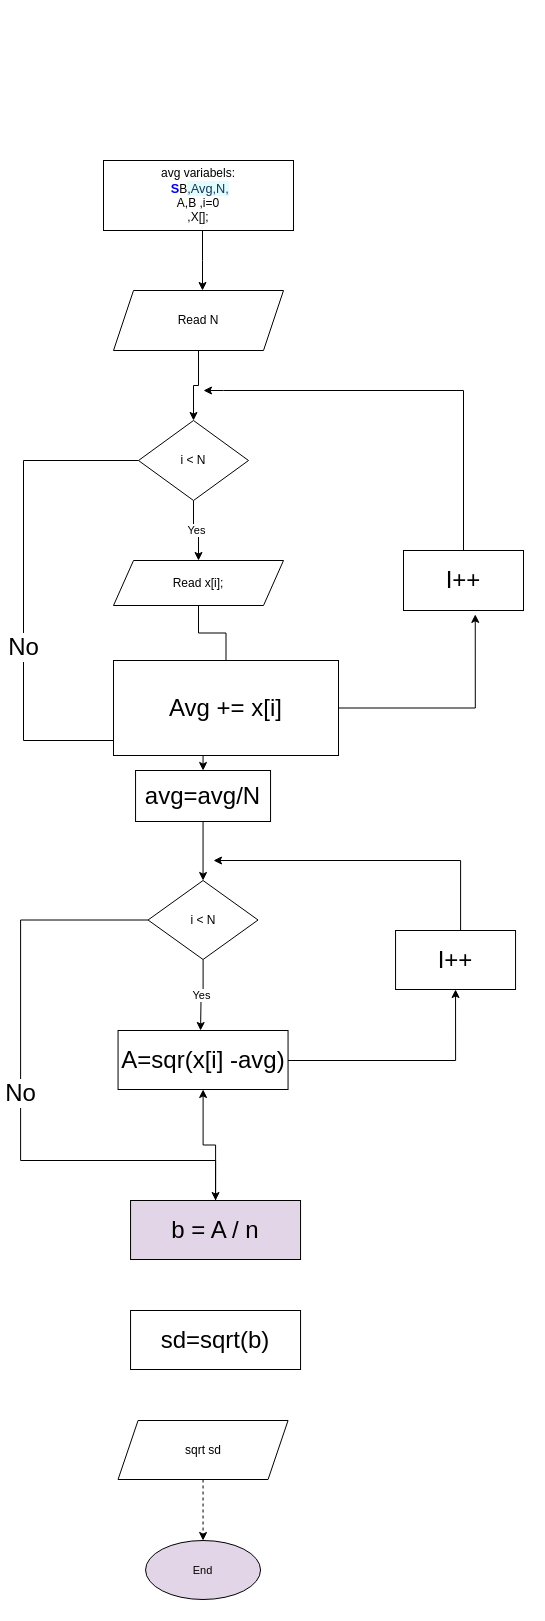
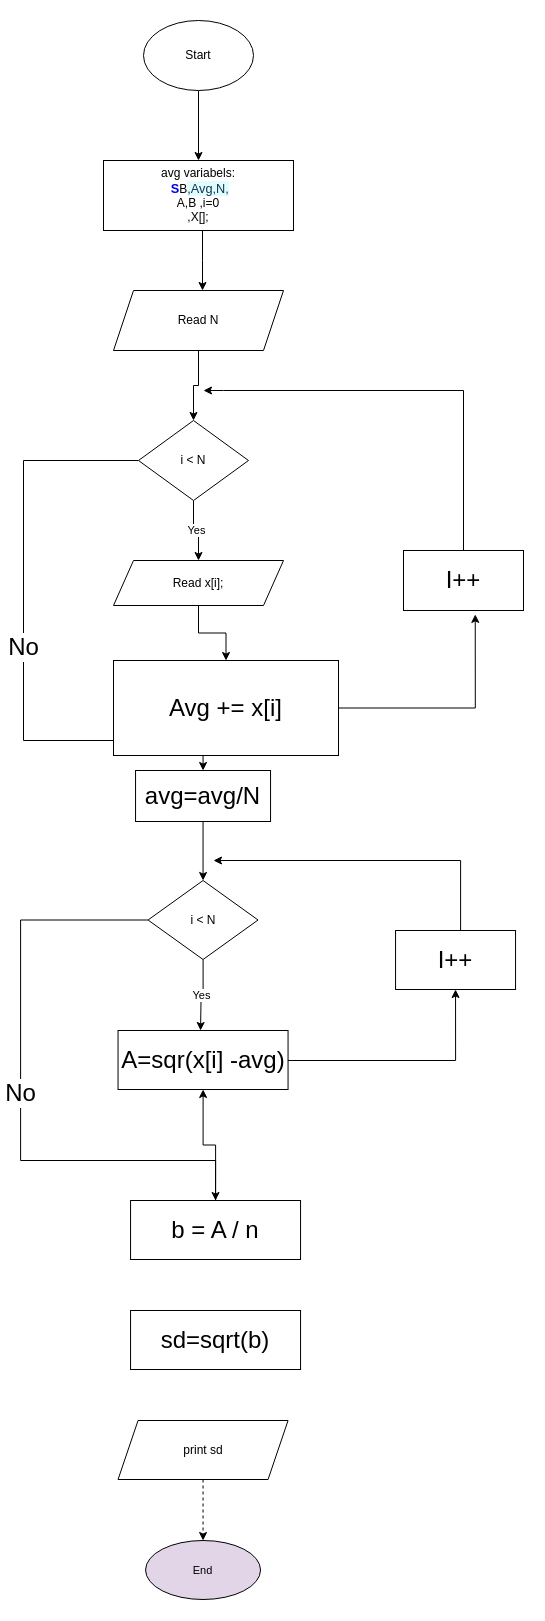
node "Start": added
edge "Start" -> "avg variabels: SB,Avg,N, A,B ,i=0 ,X[];": added
edge "Read x[i];" -- "Avg += x[i]": arrowhead none -> classic
node "b = A / n": fillcolor #e1d5e7 -> #ffffff
node "sqrt sd": label "sqrt sd" -> "print sd"
